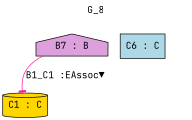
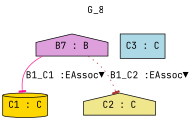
node "C6 : C": label "C6 : C" -> "C3 : C"
node "C2 : C": added
